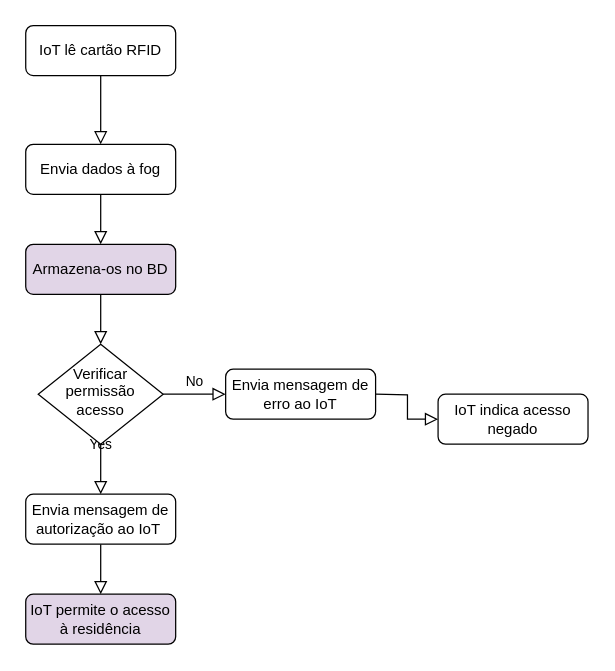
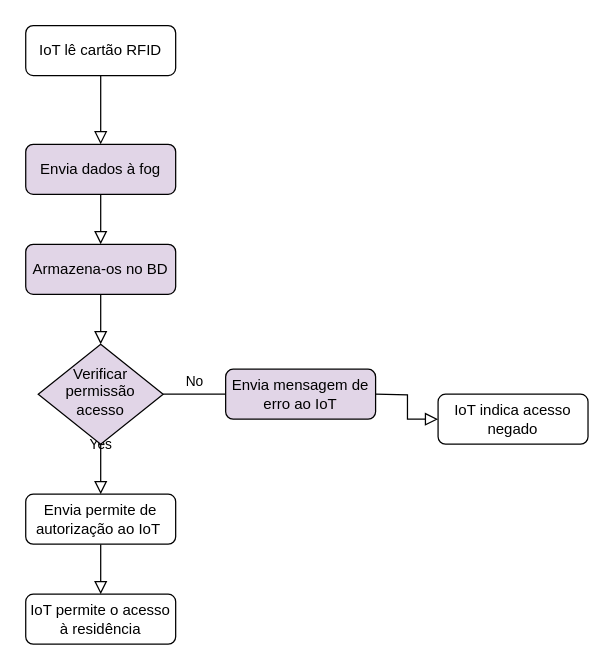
node "Envia dados à fog": fillcolor #ffffff -> #e1d5e7
node "Verificar permissão acesso": fillcolor #ffffff -> #e1d5e7
edge "Verificar permissão acesso" -> "Envia mensagem de erro ao IoT": arrowhead block -> none
node "Envia mensagem de erro ao IoT": fillcolor #ffffff -> #e1d5e7
node "Envia mensagem de autorização ao IoT": label "Envia mensagem de autorização ao IoT" -> "Envia permite de autorização ao IoT"
node "IoT permite o acesso à residência": fillcolor #e1d5e7 -> #ffffff
